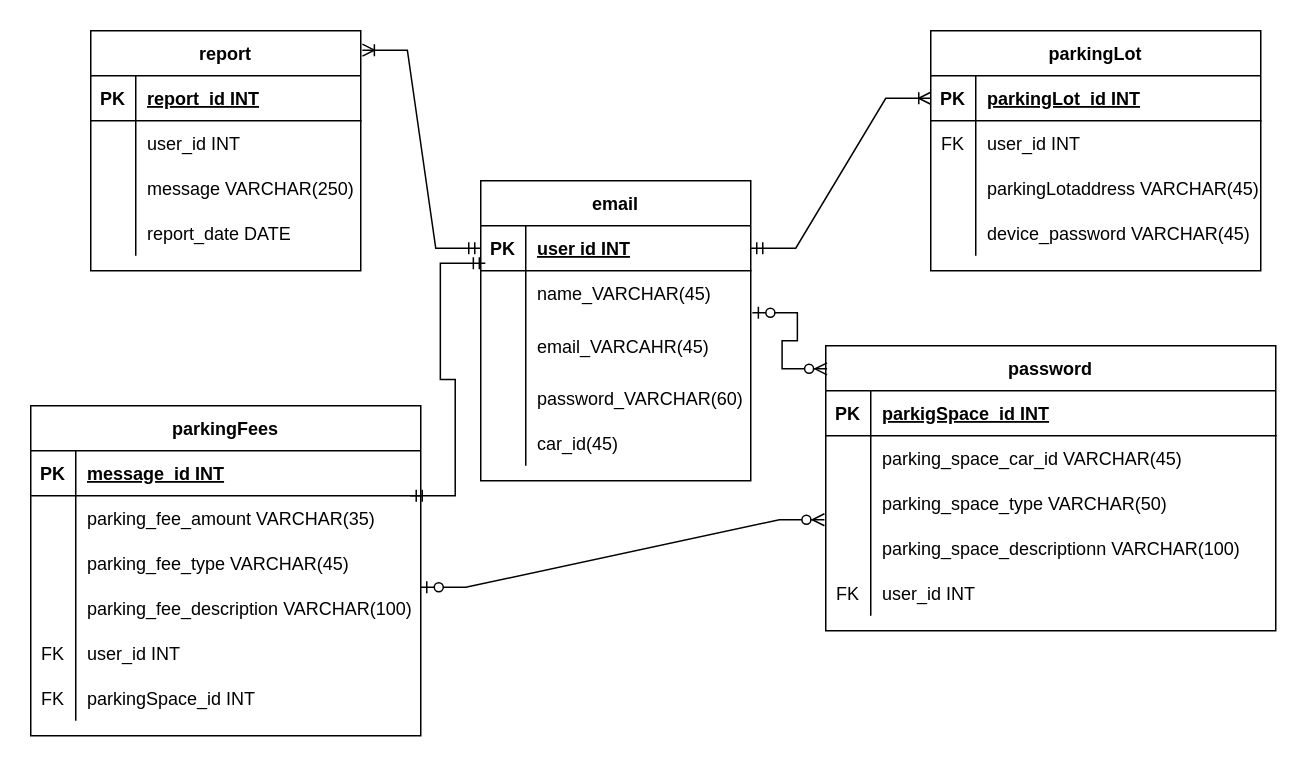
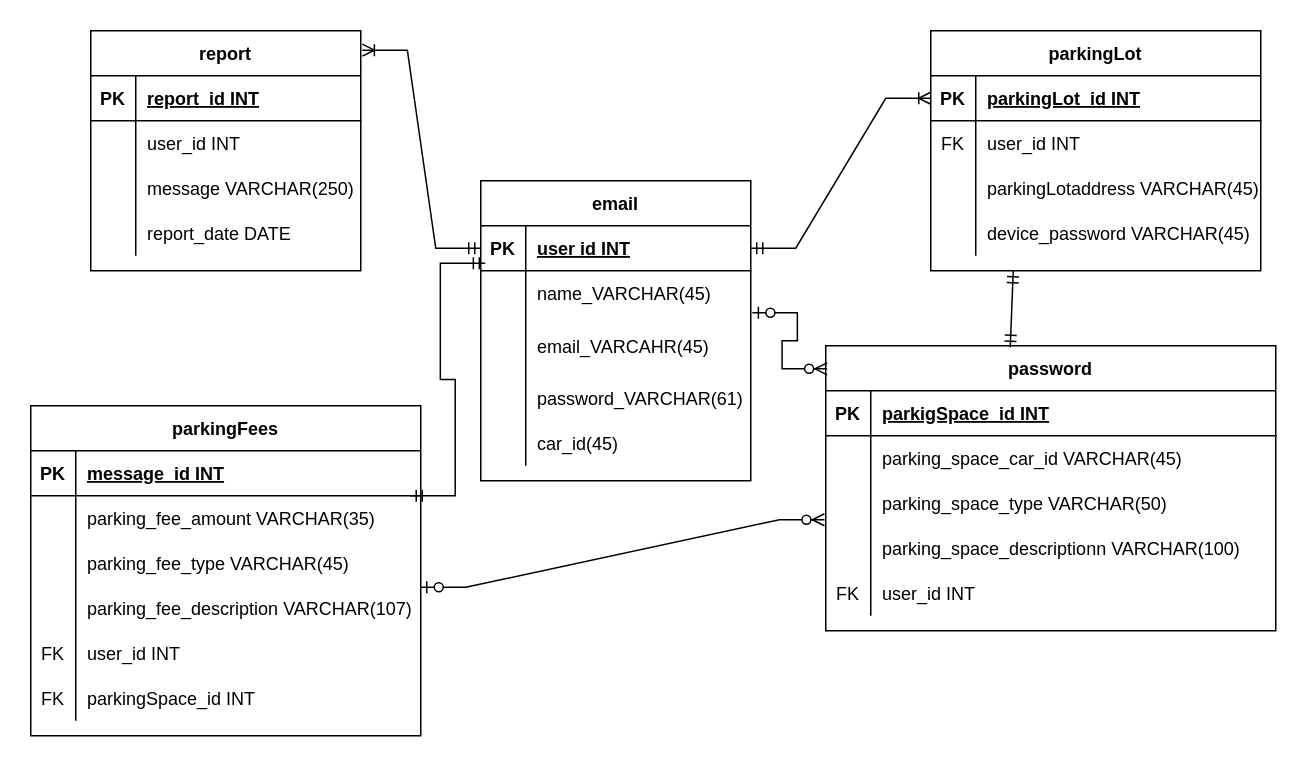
edge "parkingLot" -- "password": added
node "password_VARCHAR(60)": label "password_VARCHAR(60)" -> "password_VARCHAR(61)"
node "parking_fee_description VARCHAR(100)": label "parking_fee_description VARCHAR(100)" -> "parking_fee_description VARCHAR(107)"
